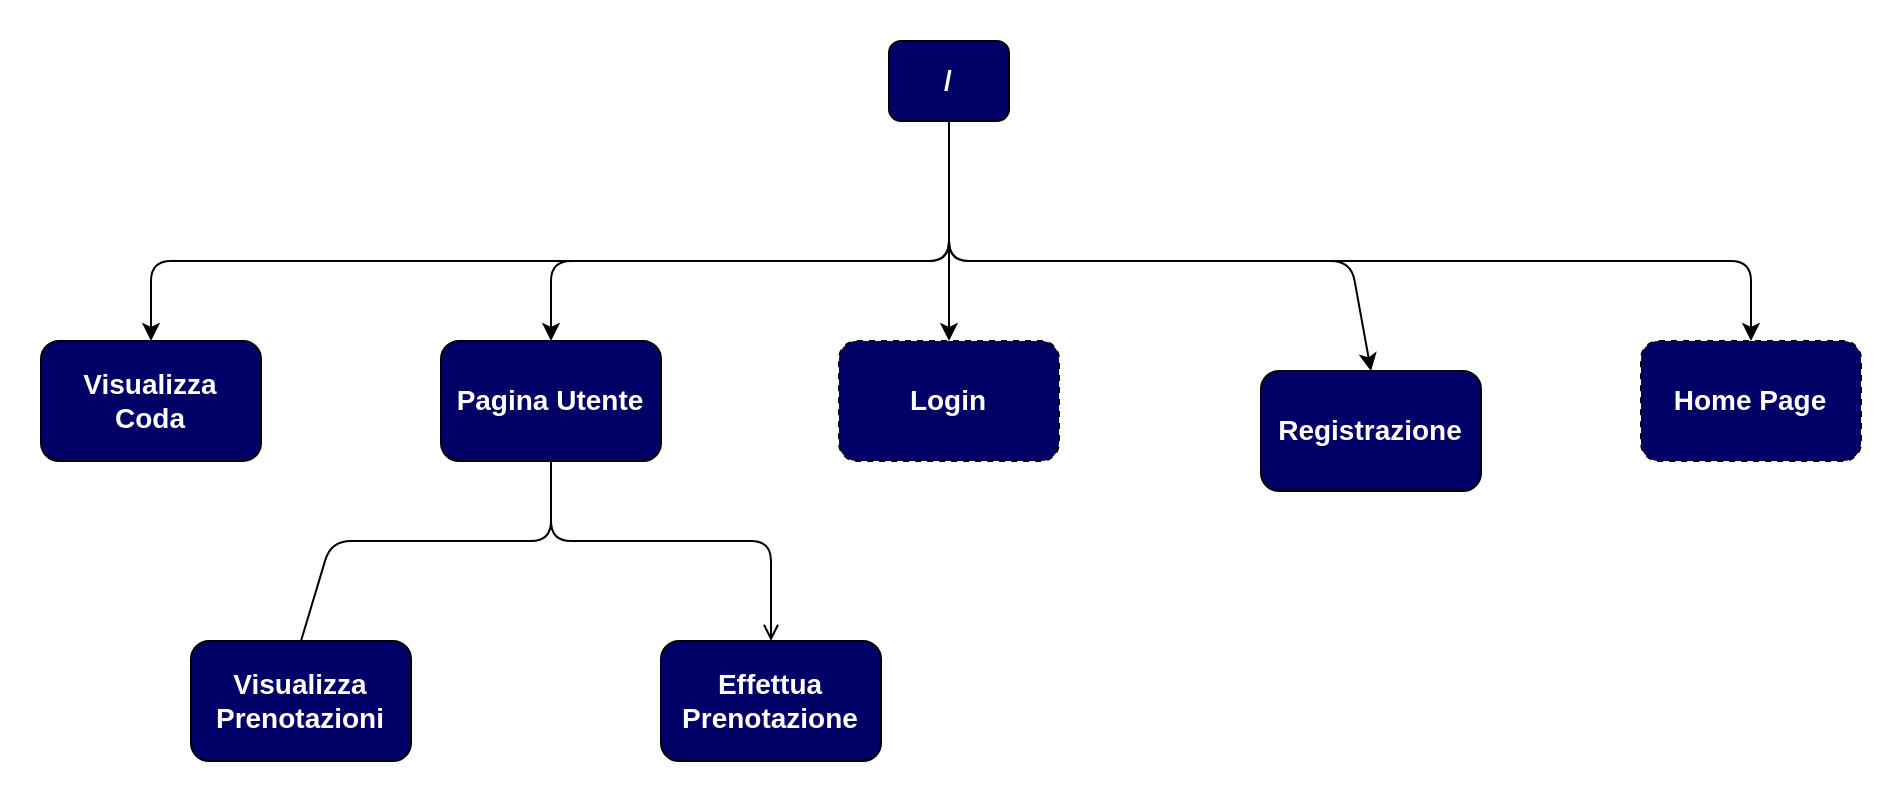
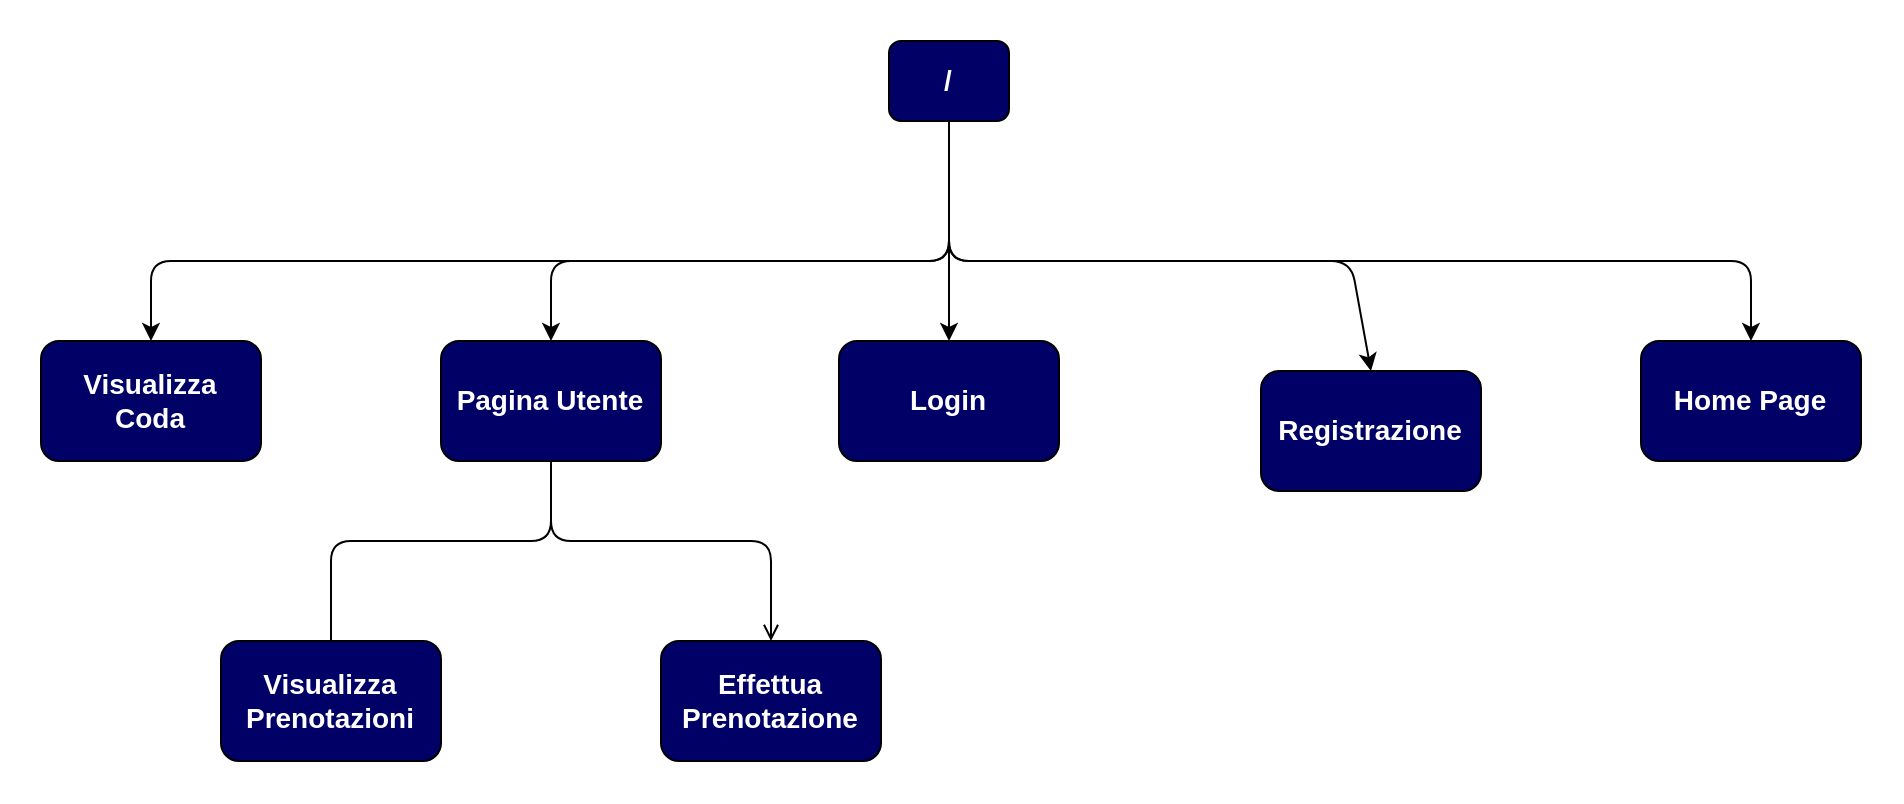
node "Login": style dashed -> solid
node "Home Page": style dashed -> solid
node "Visualizza Prenotazioni": moved (301, 701) -> (331, 701)
